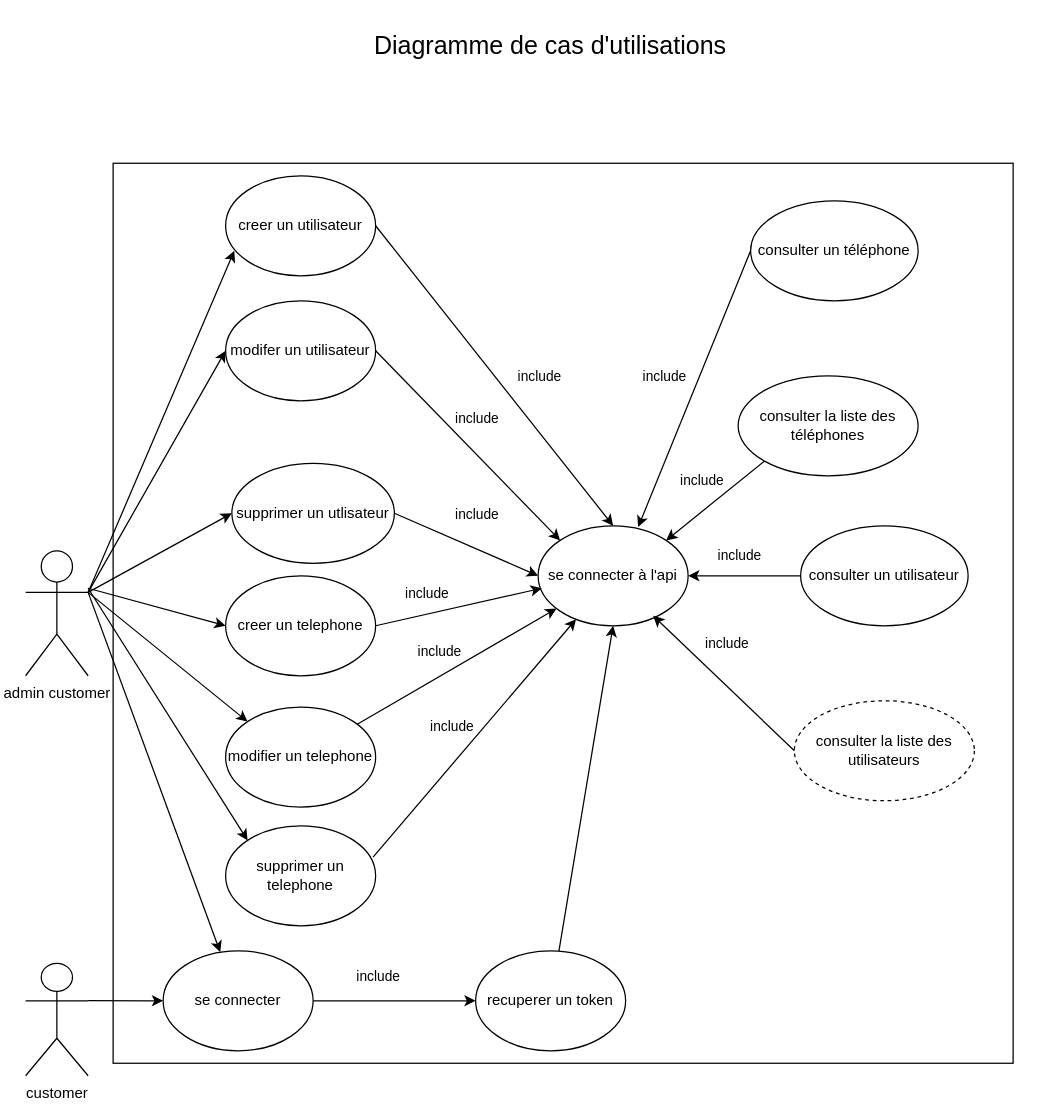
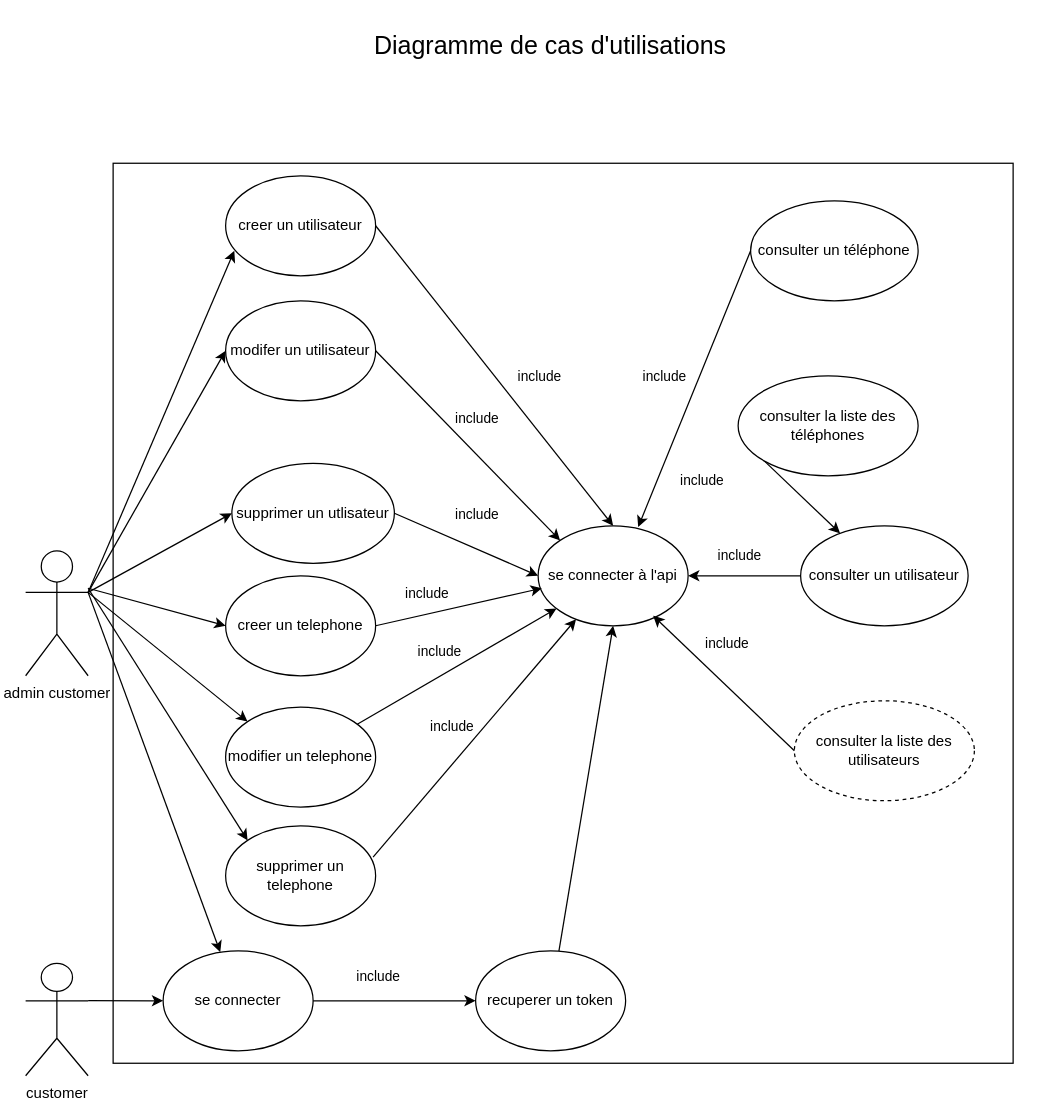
edge "consulter la liste des téléphones" -> "se connecter à l'api": now "consulter la liste des téléphones" -> "consulter un utilisateur"
